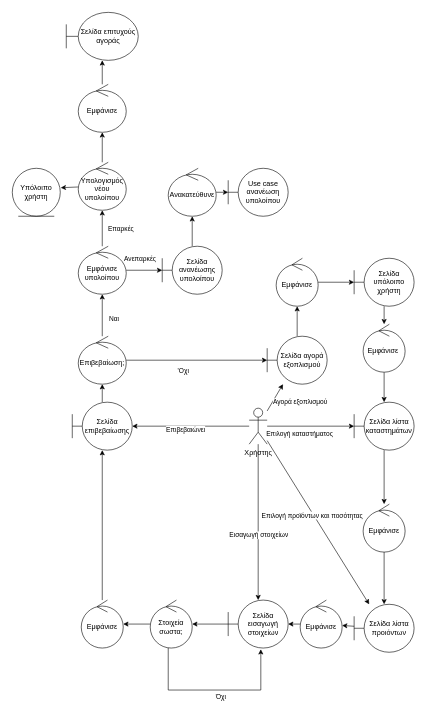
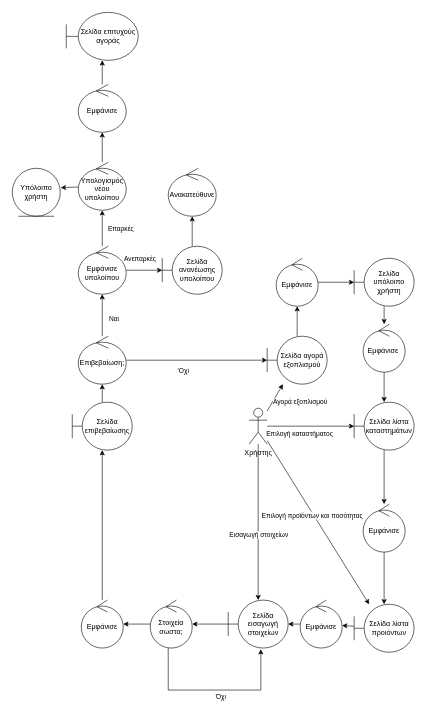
edge "Ανακατεύθυνε" -> "Use case ανανέωση υπολοίπου": removed
node "Use case ανανέωση υπολοίπου": removed
edge "Χρήστης" -> "Σελίδα επιβεβαίωσης": removed, label "Επιβεβαιώνει"
